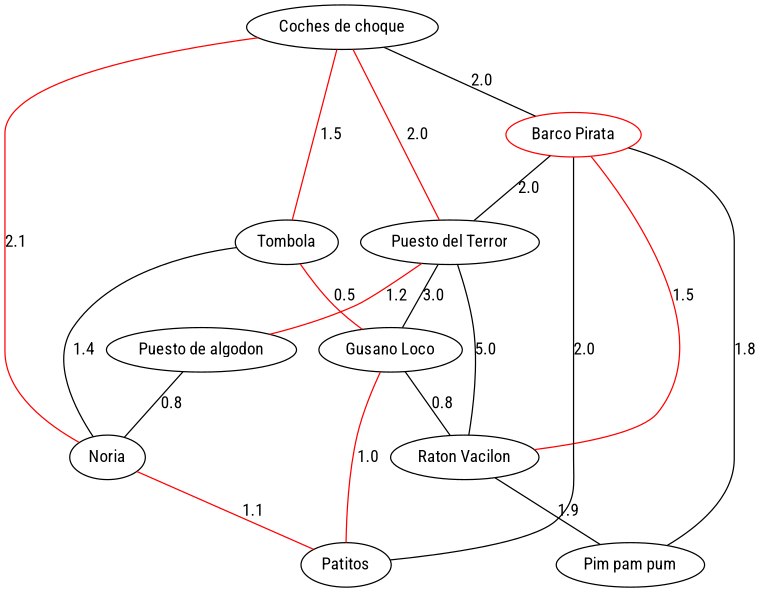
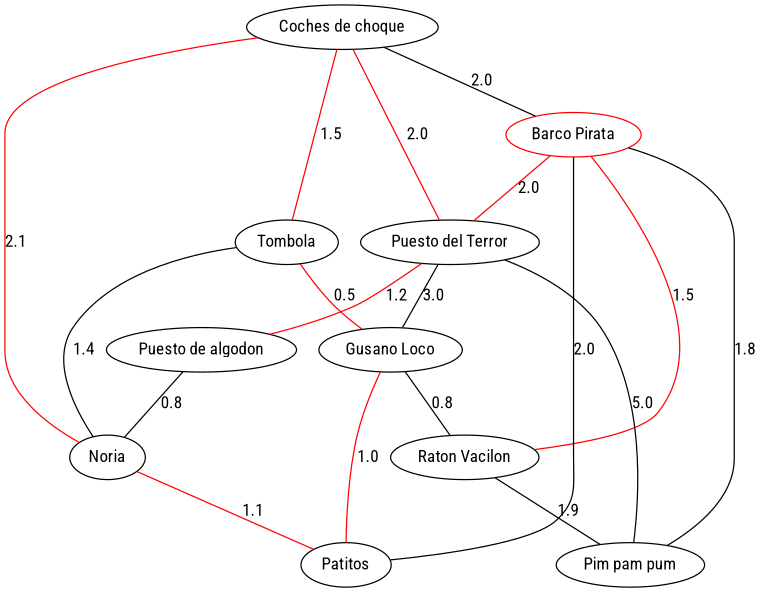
edge "Barco Pirata" -- "Puesto del Terror": color black -> red
edge "Puesto del Terror" -- "Raton Vacilon": now "Puesto del Terror" -- "Pim pam pum"
